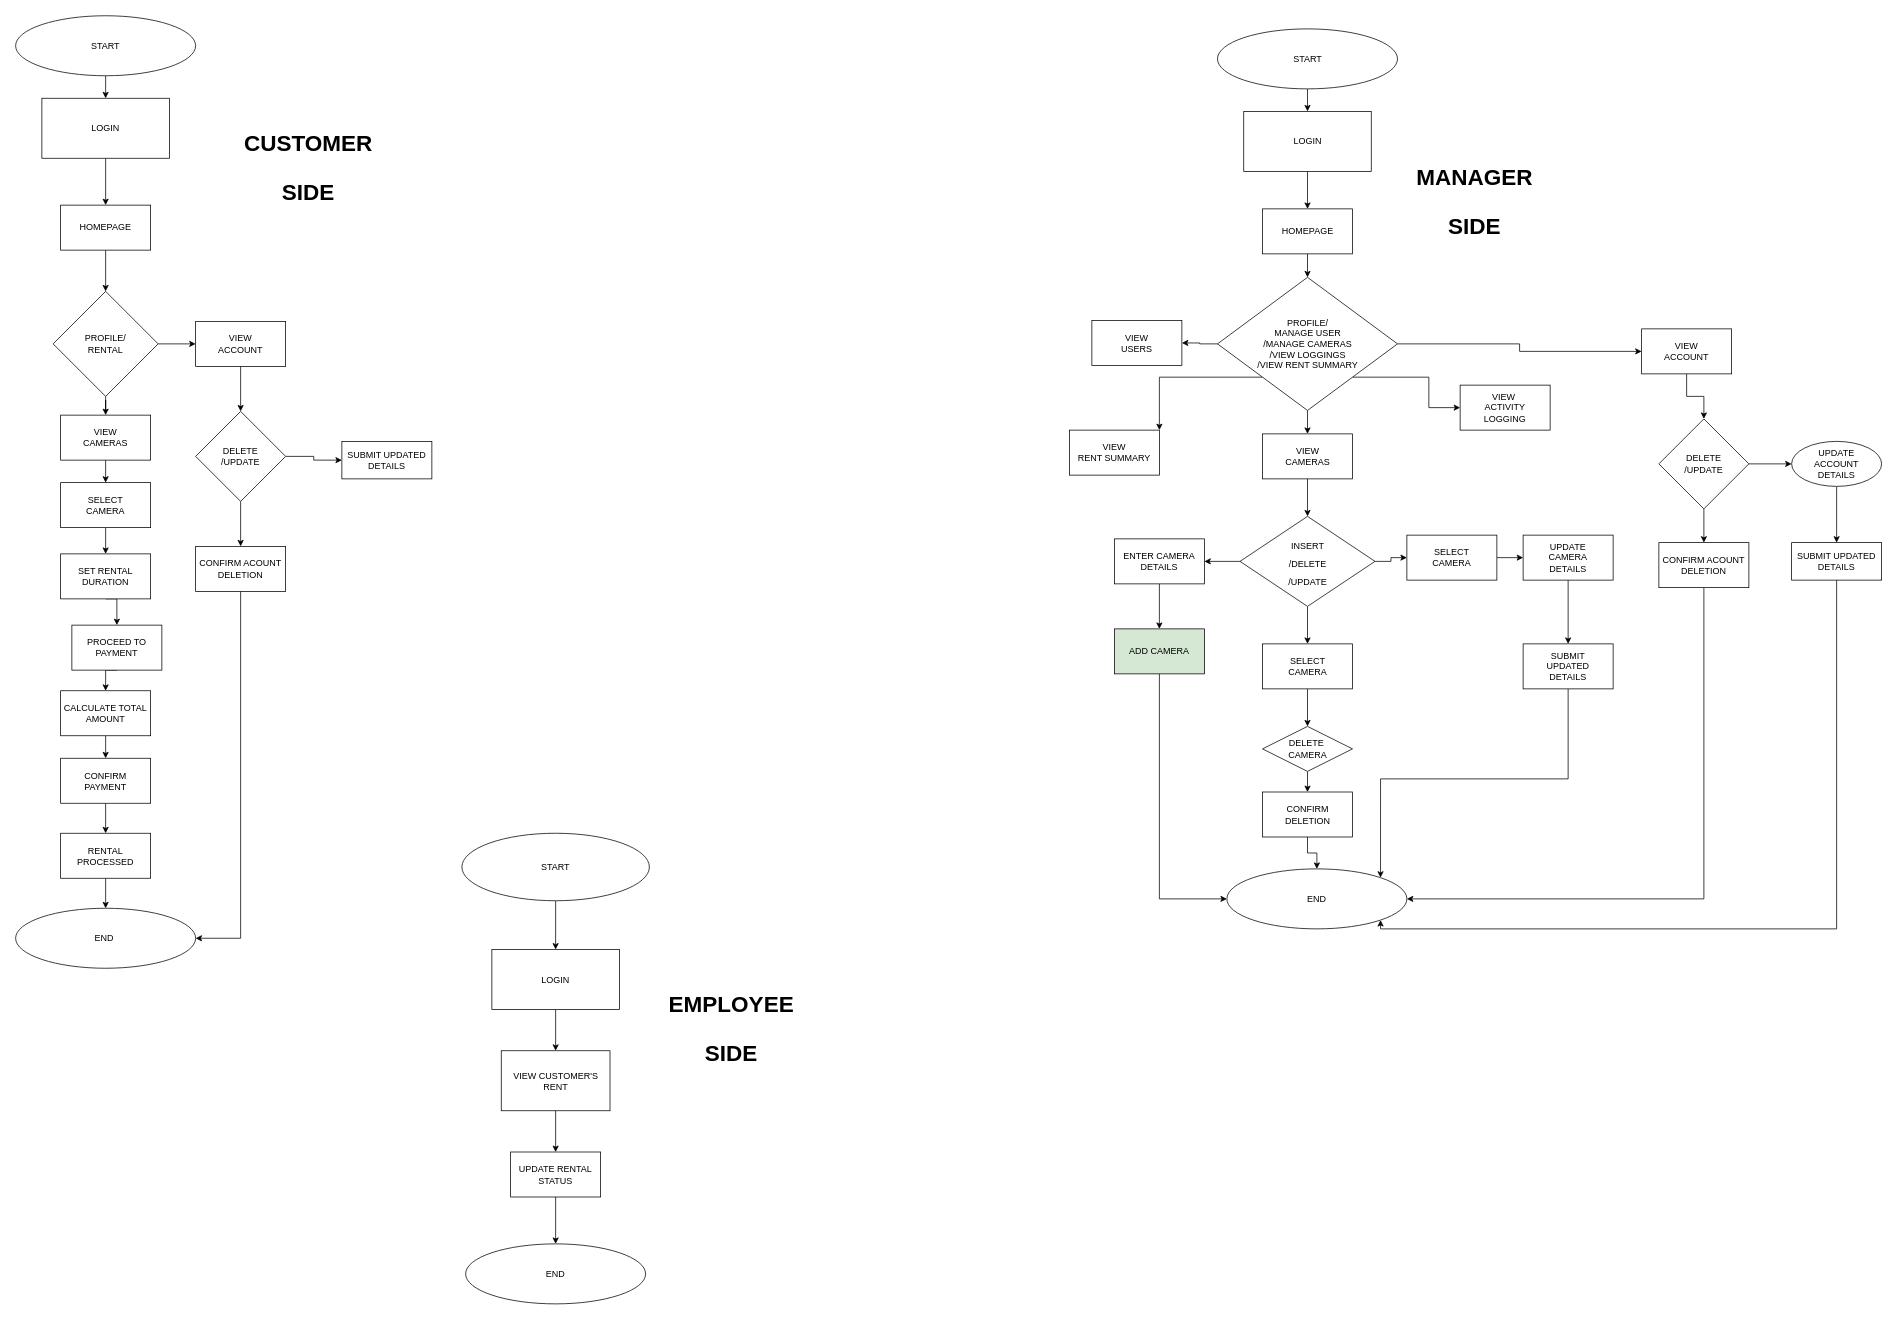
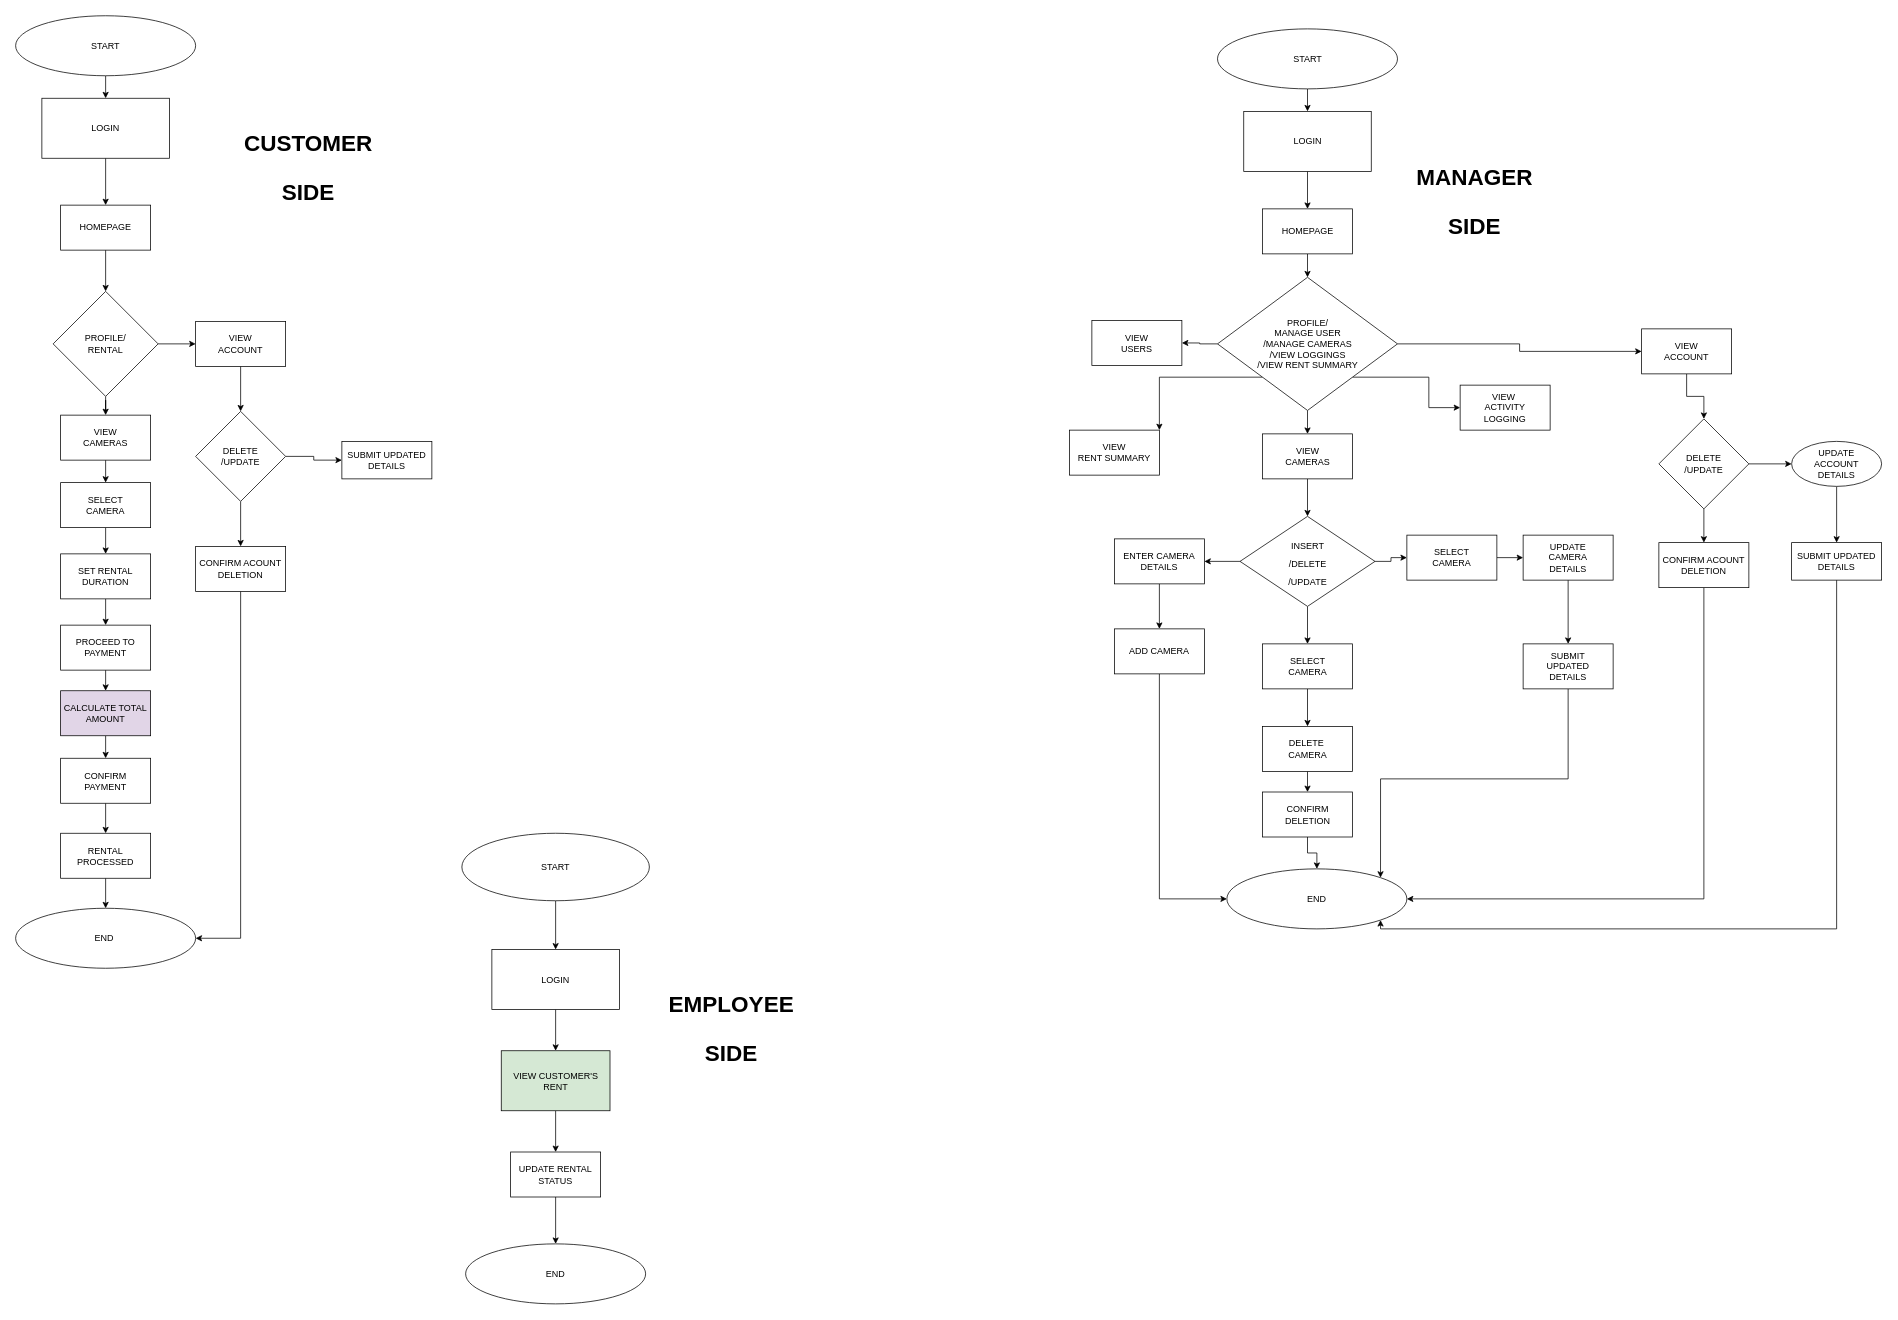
node "PROCEED TO PAYMENT": moved (117, 648) -> (105, 648)
node "ADD CAMERA": fillcolor #d5e8d4 -> #ffffff
node "CALCULATE TOTAL AMOUNT": fillcolor #ffffff -> #e1d5e7
node "DELETE CAMERA": shape diamond -> rectangle
node "VIEW CUSTOMER'S RENT": fillcolor #ffffff -> #d5e8d4
